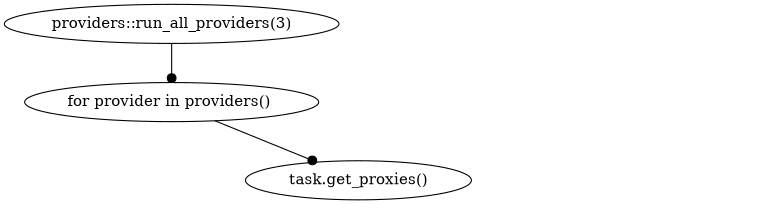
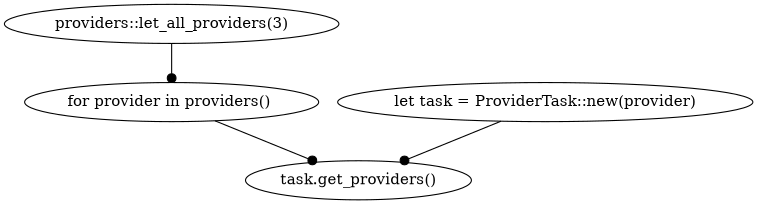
node "providers::run_all_providers(3)": label "providers::run_all_providers(3)" -> "providers::let_all_providers(3)"
node "let task = ProviderTask::new(provider)": added
node "task.get_proxies()": label "task.get_proxies()" -> "task.get_providers()"
